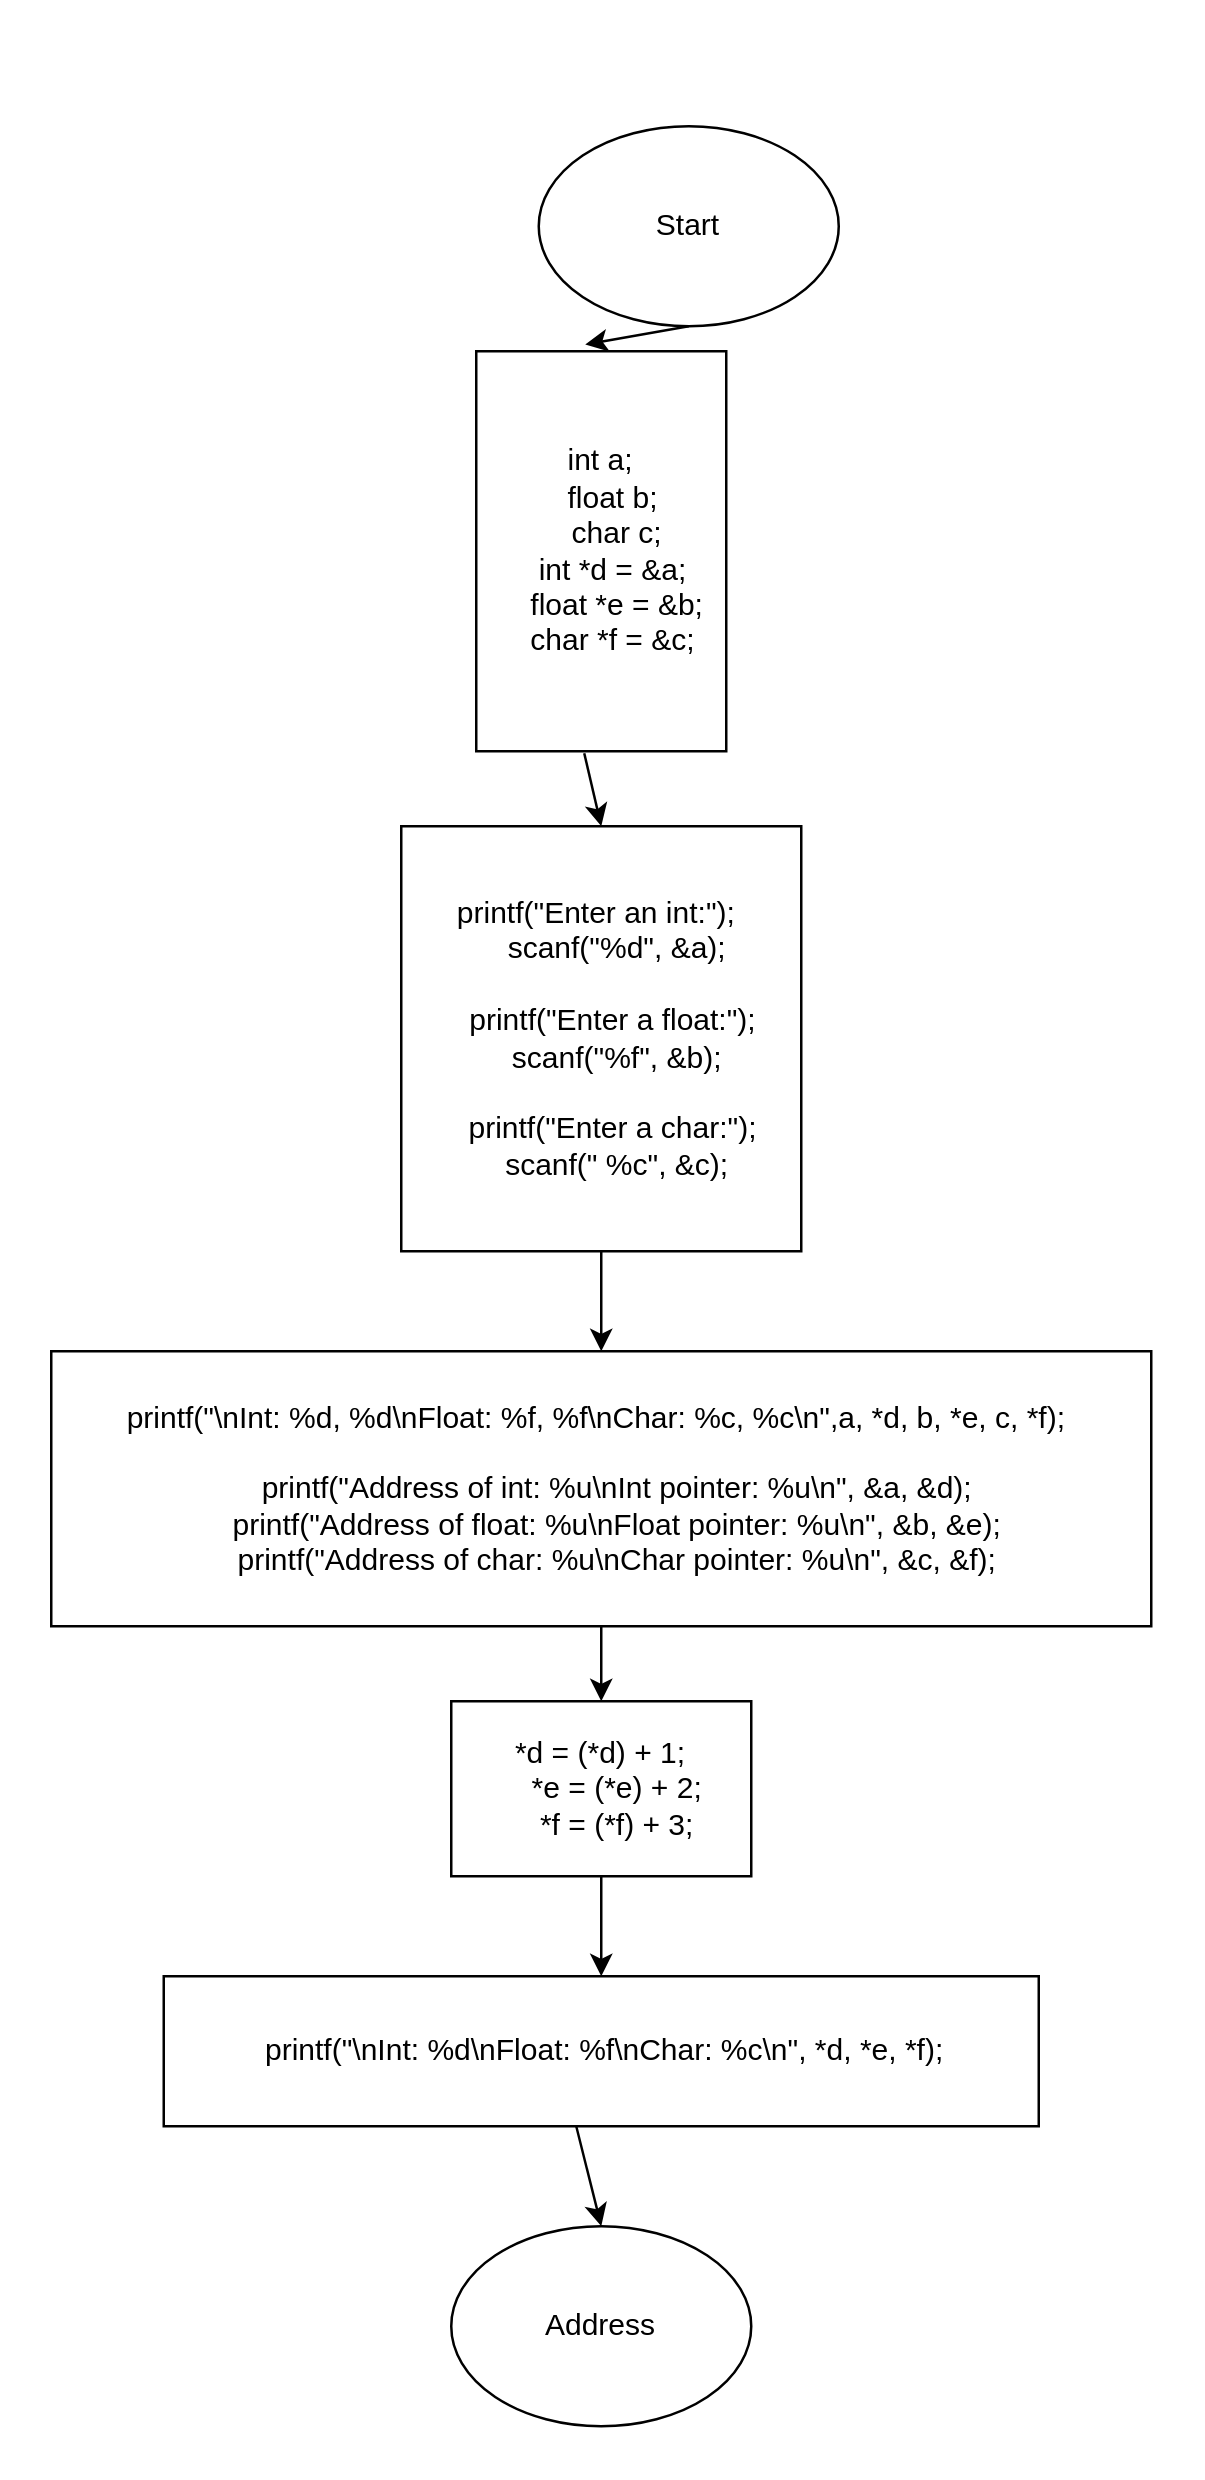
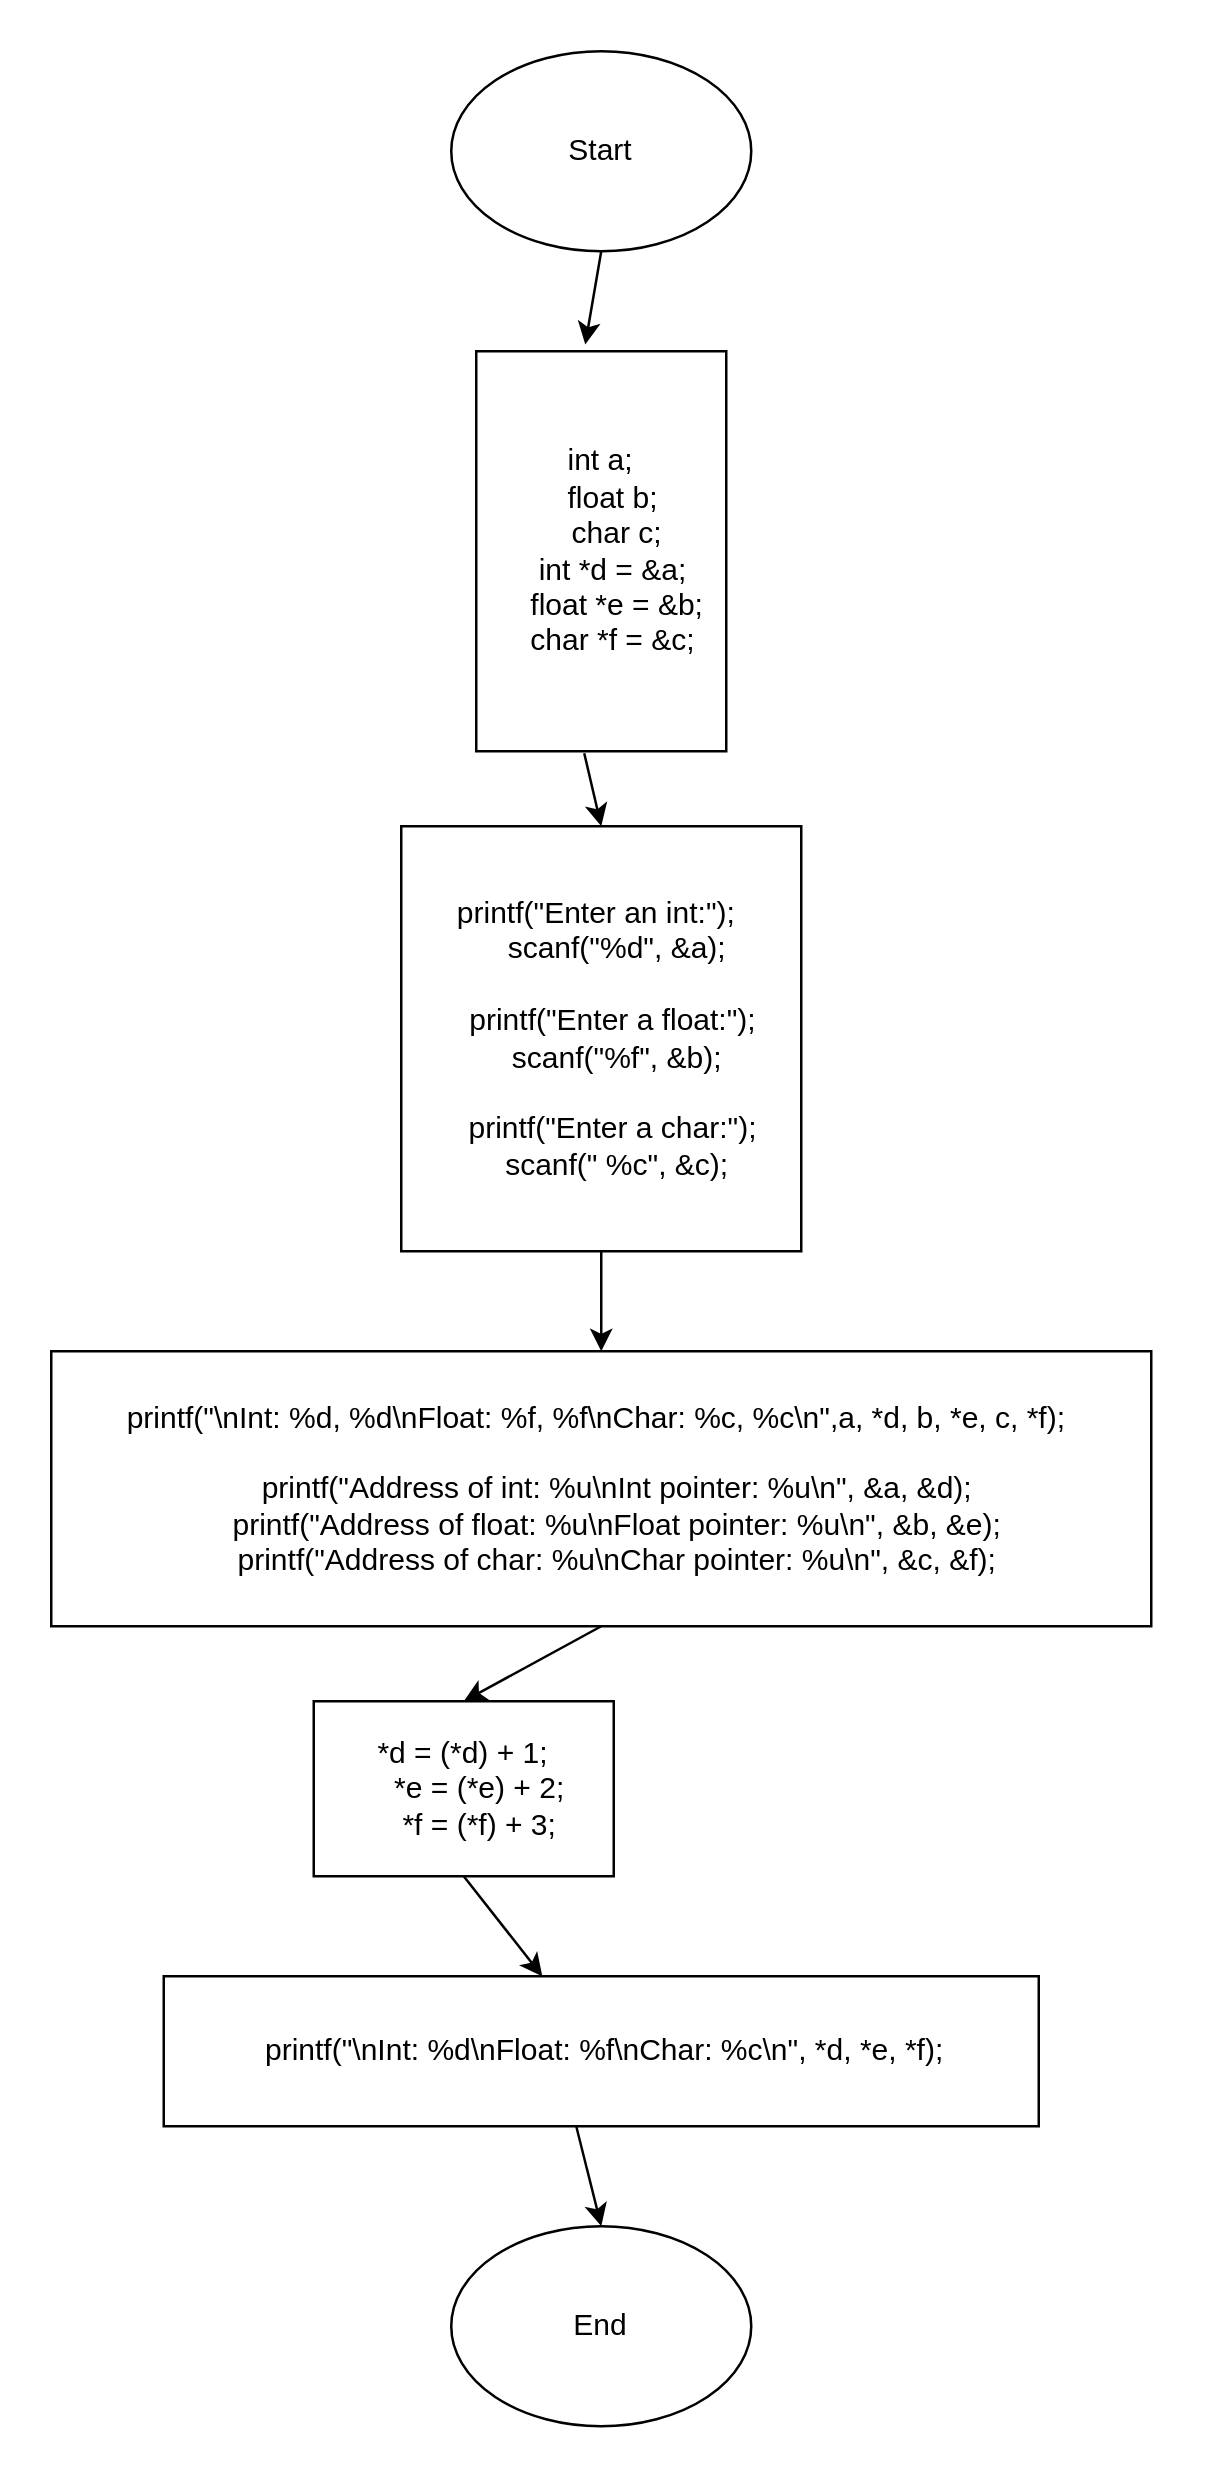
node "Start": moved (689, 226) -> (601, 151)
node "*d = (*d) + 1; *e = (*e) + 2; *f = (*f) + 3;": moved (601, 1789) -> (464, 1789)
node "Address": label "Address" -> "End"
